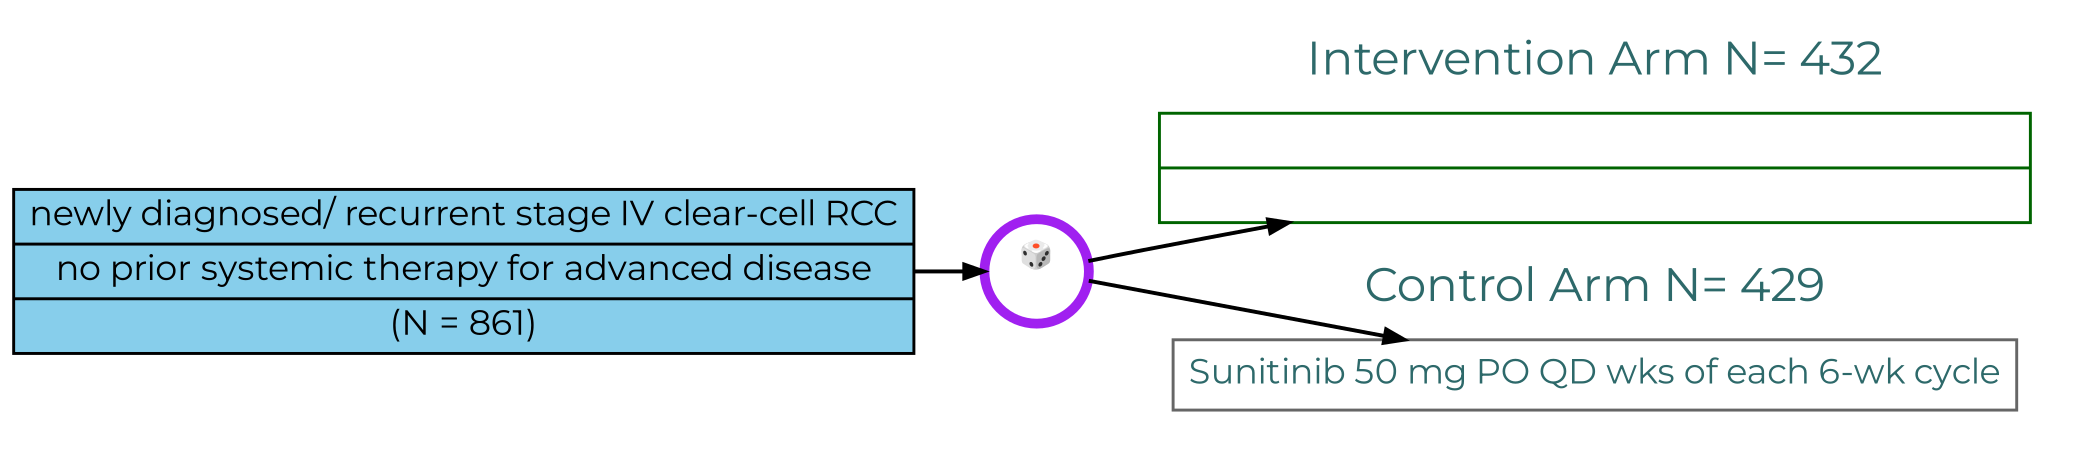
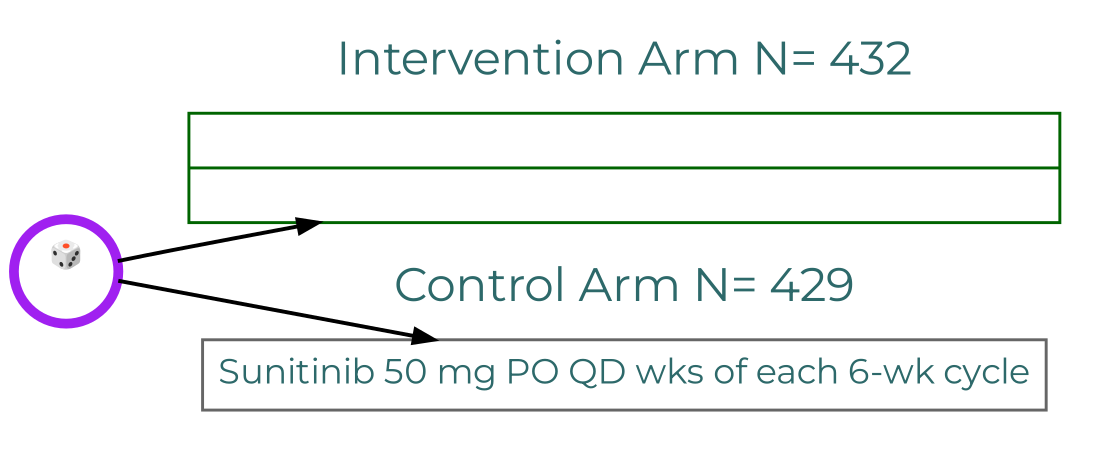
node "newly diagnosed/ recurrent stage IV clear-cell RCC": removed
